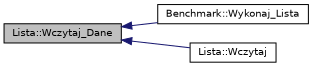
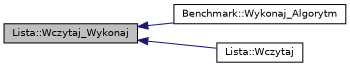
node "Benchmark::Wykonaj_Lista": label "Benchmark::Wykonaj_Lista" -> "Benchmark::Wykonaj_Algorytm"
node "Lista::Wczytaj_Dane": label "Lista::Wczytaj_Dane" -> "Lista::Wczytaj_Wykonaj"
